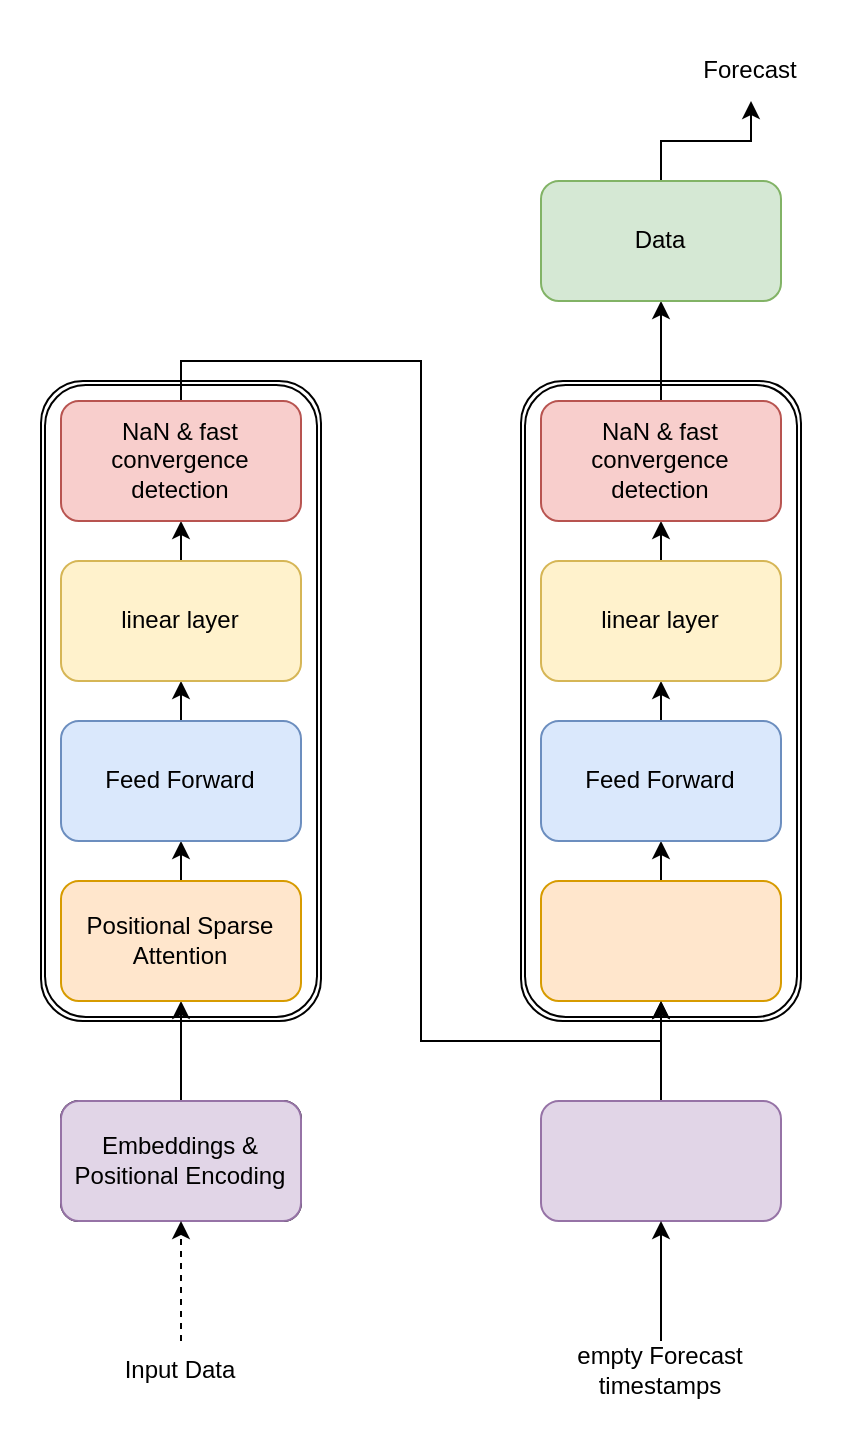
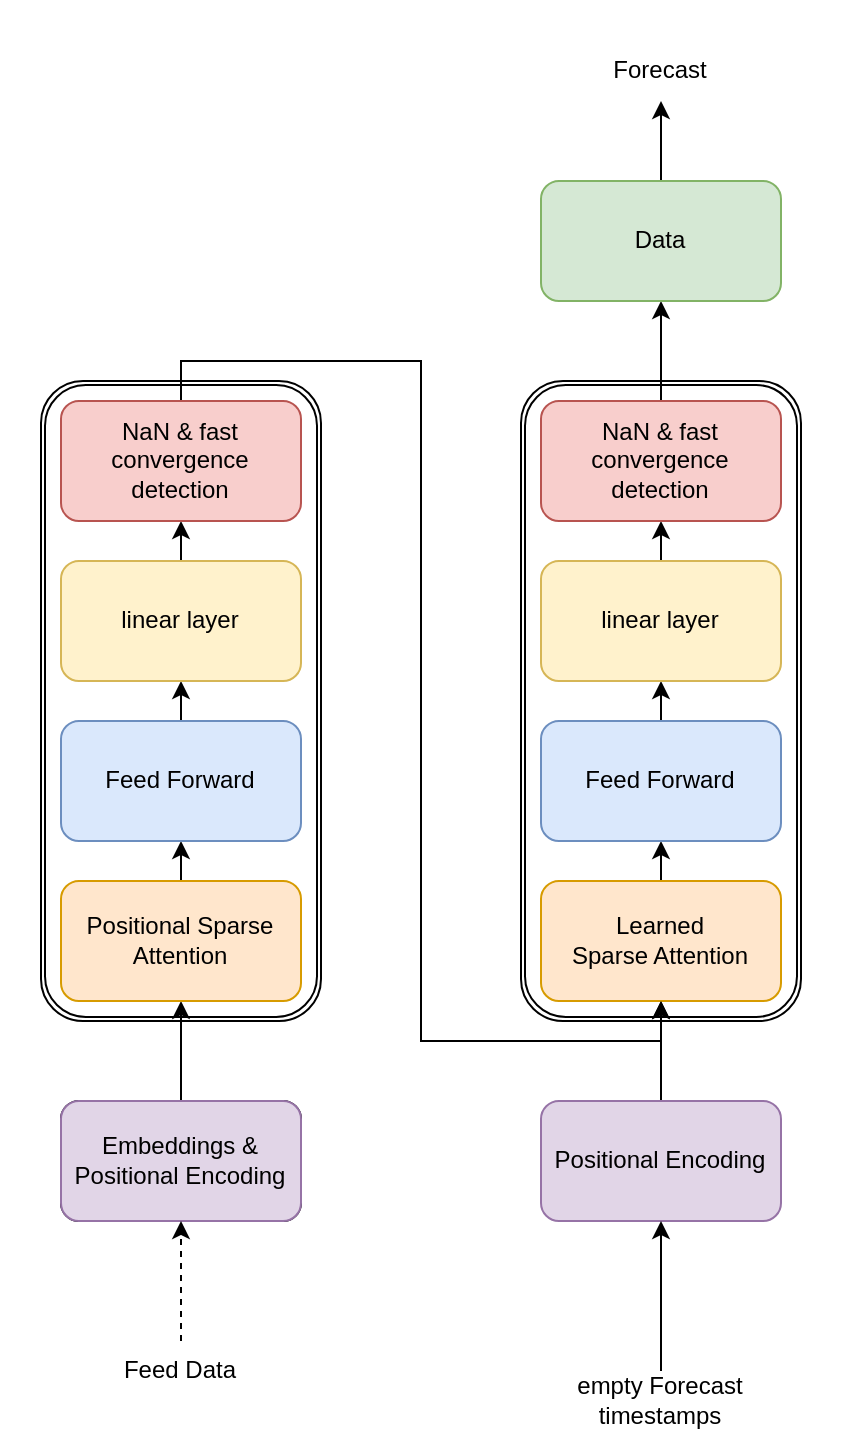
node "Forecast": moved (751, 71) -> (661, 71)
node "Learned Sparse Attention": added
node "Positional Encoding": added
node "Input Data": label "Input Data" -> "Feed Data"
node "empty Forecast timestamps": moved (661, 1371) -> (661, 1401)
